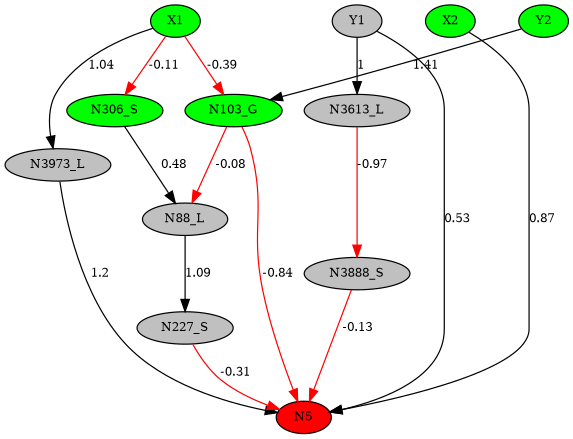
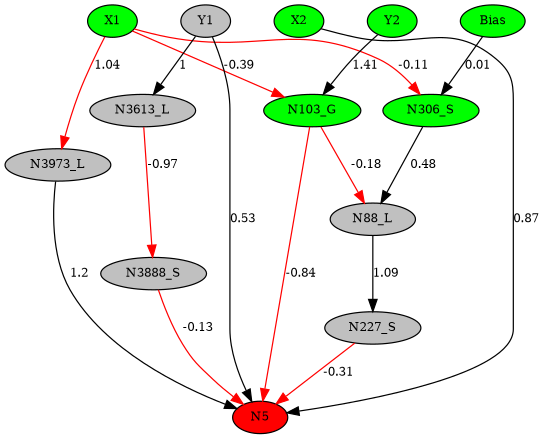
node "Bias": added
edge "X1" -> "N3973_L": color black -> red
edge "N103_G" -> "N88_L": label "-0.08" -> "-0.18"
